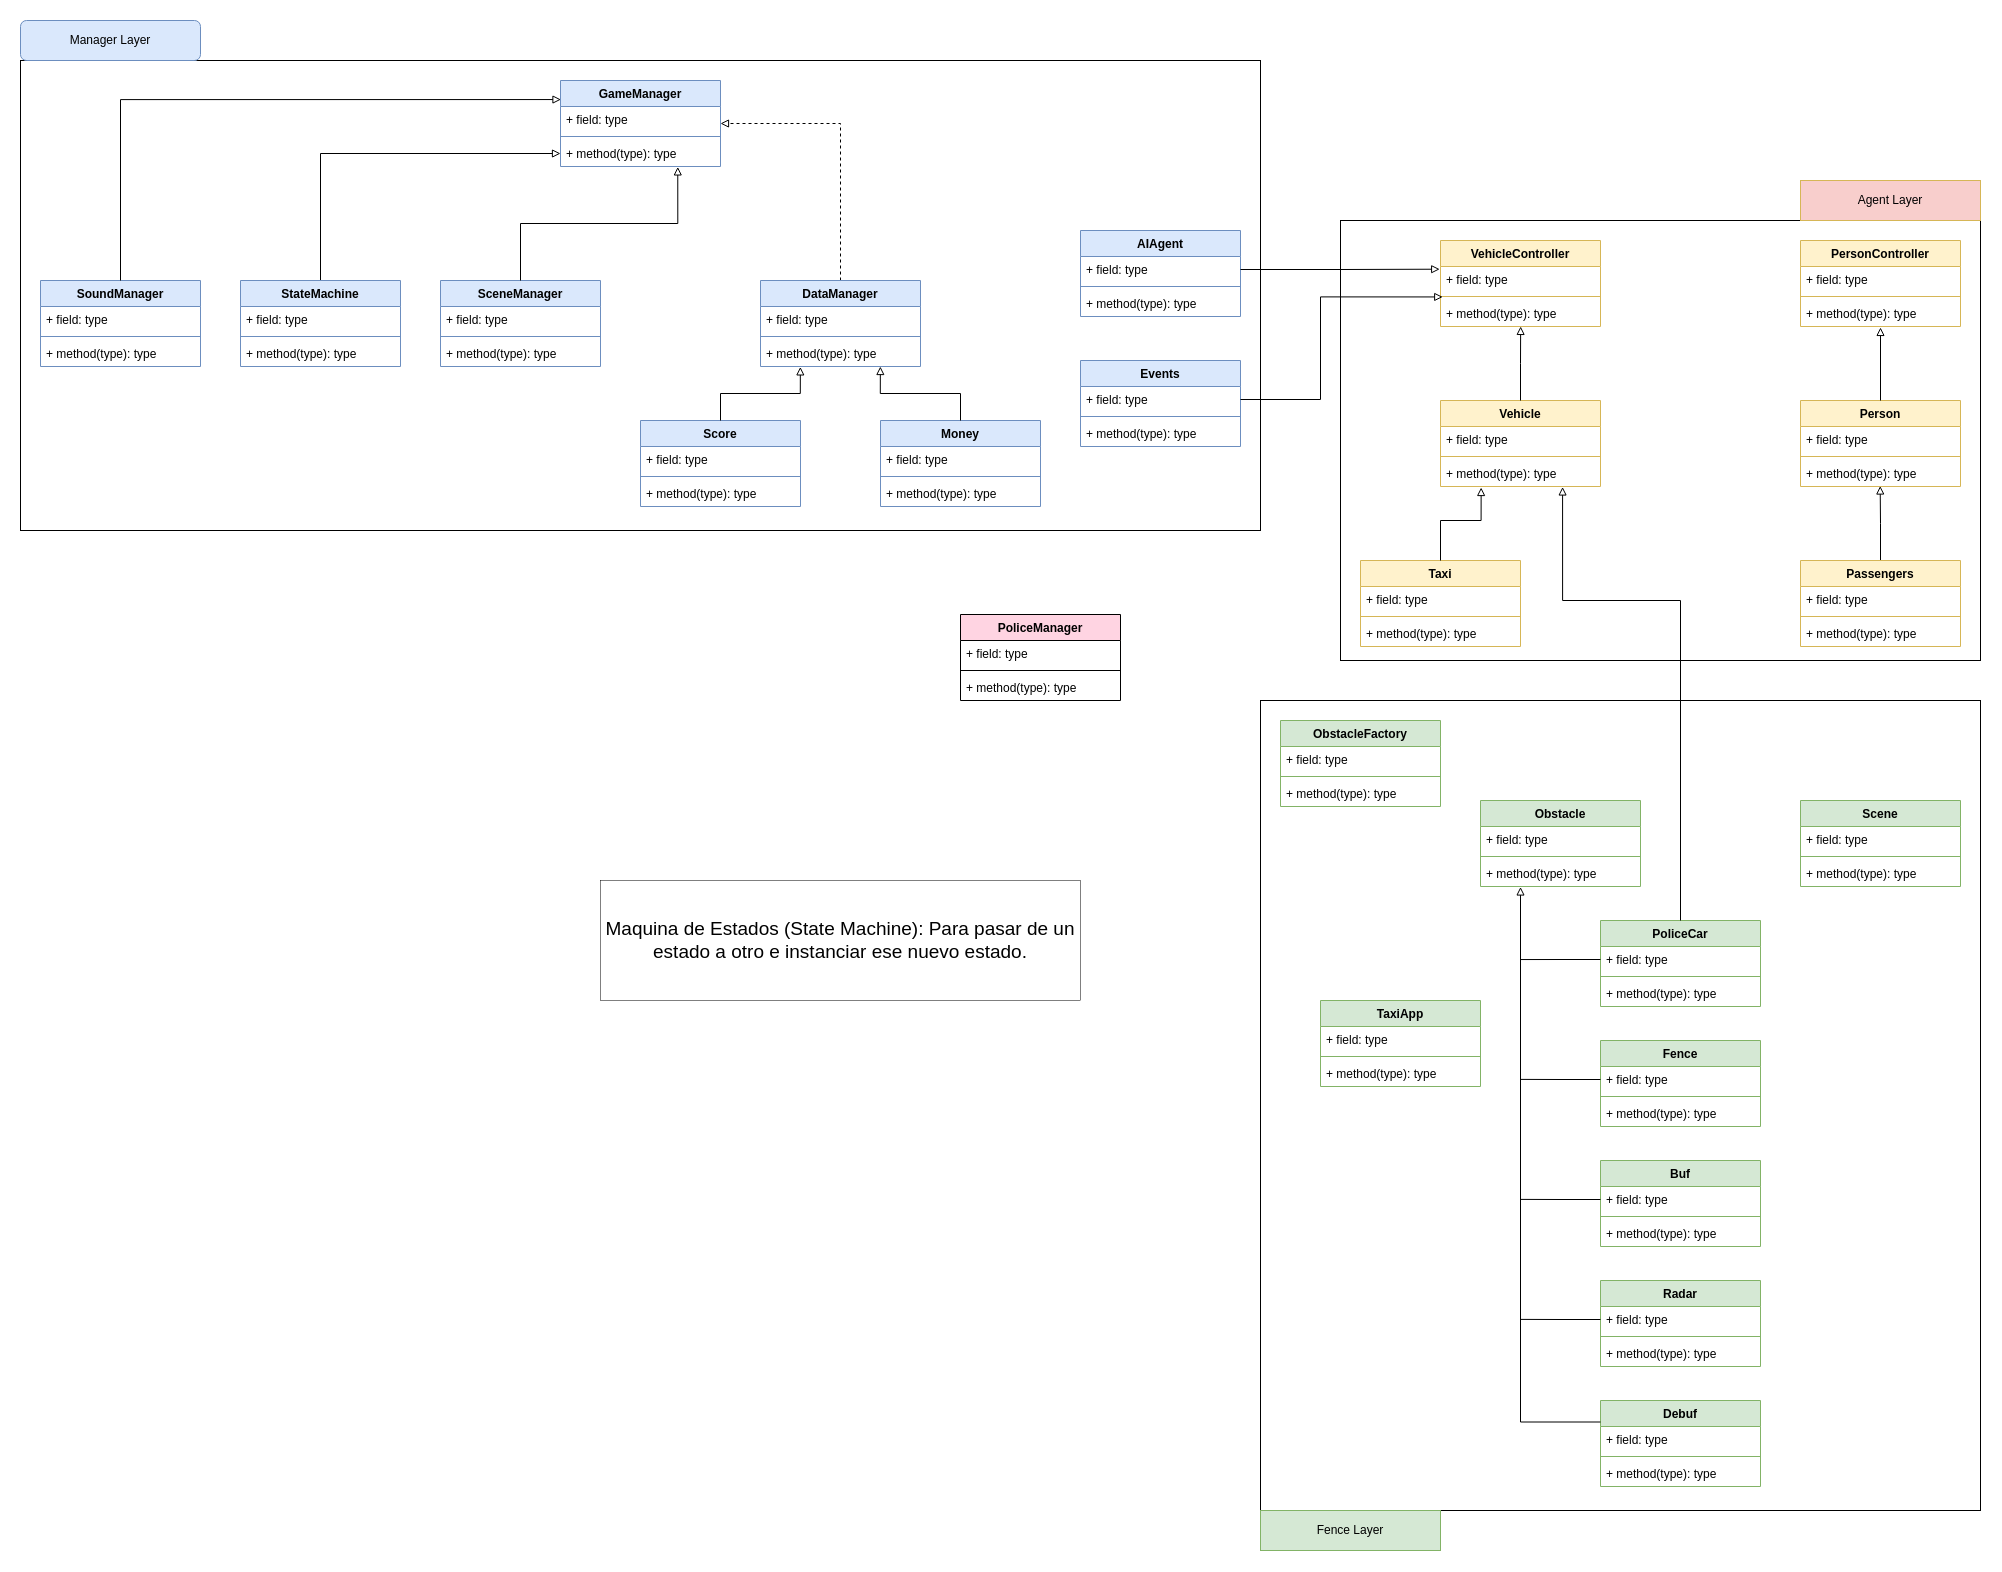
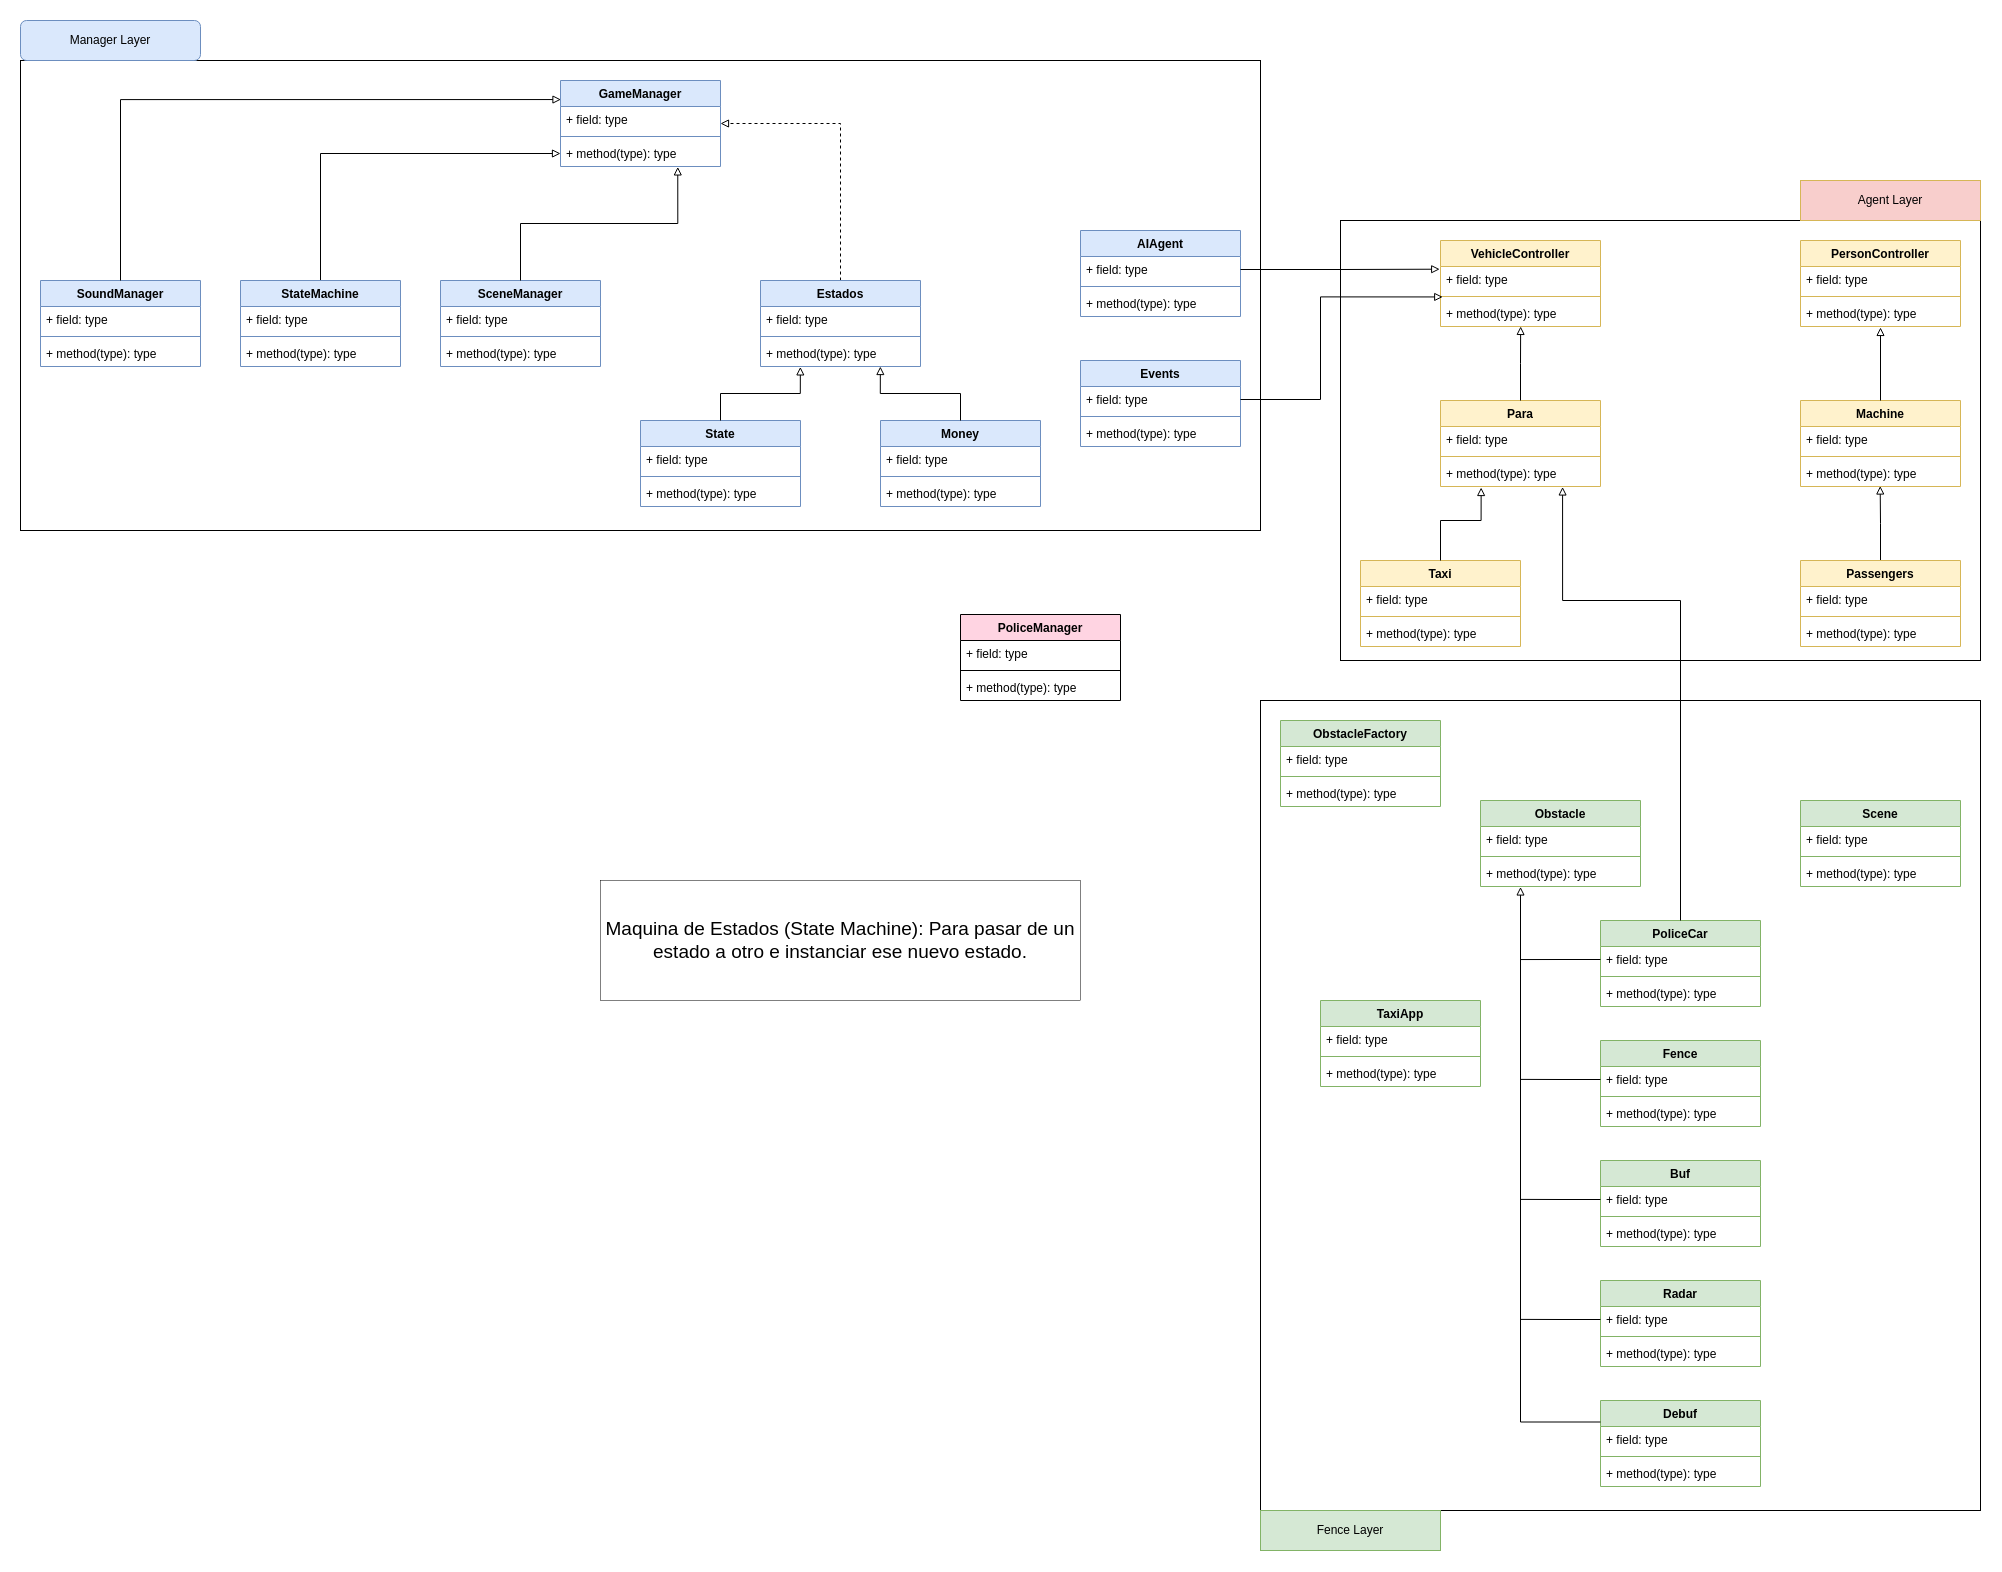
node "DataManager": label "DataManager" -> "Estados"
node "Vehicle": label "Vehicle" -> "Para"
node "Person": label "Person" -> "Machine"
node "Score": label "Score" -> "State"
